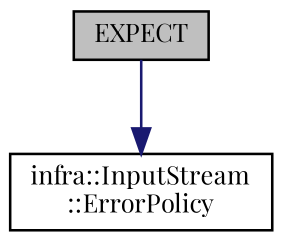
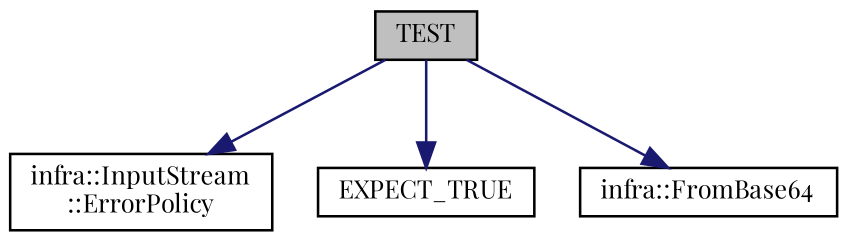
node "EXPECT": label "EXPECT" -> "TEST"
node "EXPECT_TRUE": added
node "infra::FromBase64": added
